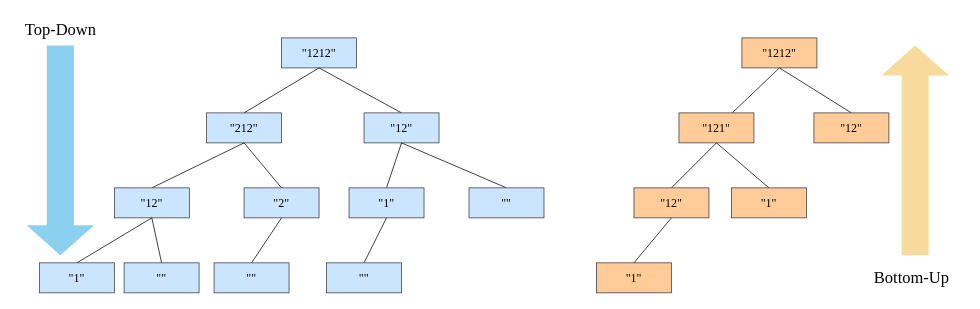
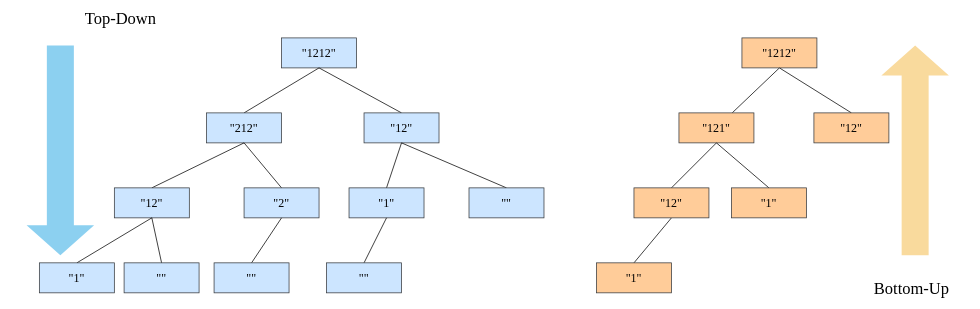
node "Top-Down": moved (60, 30) -> (120, 19)
node "Bottom-Up": moved (912, 278) -> (912, 289)
